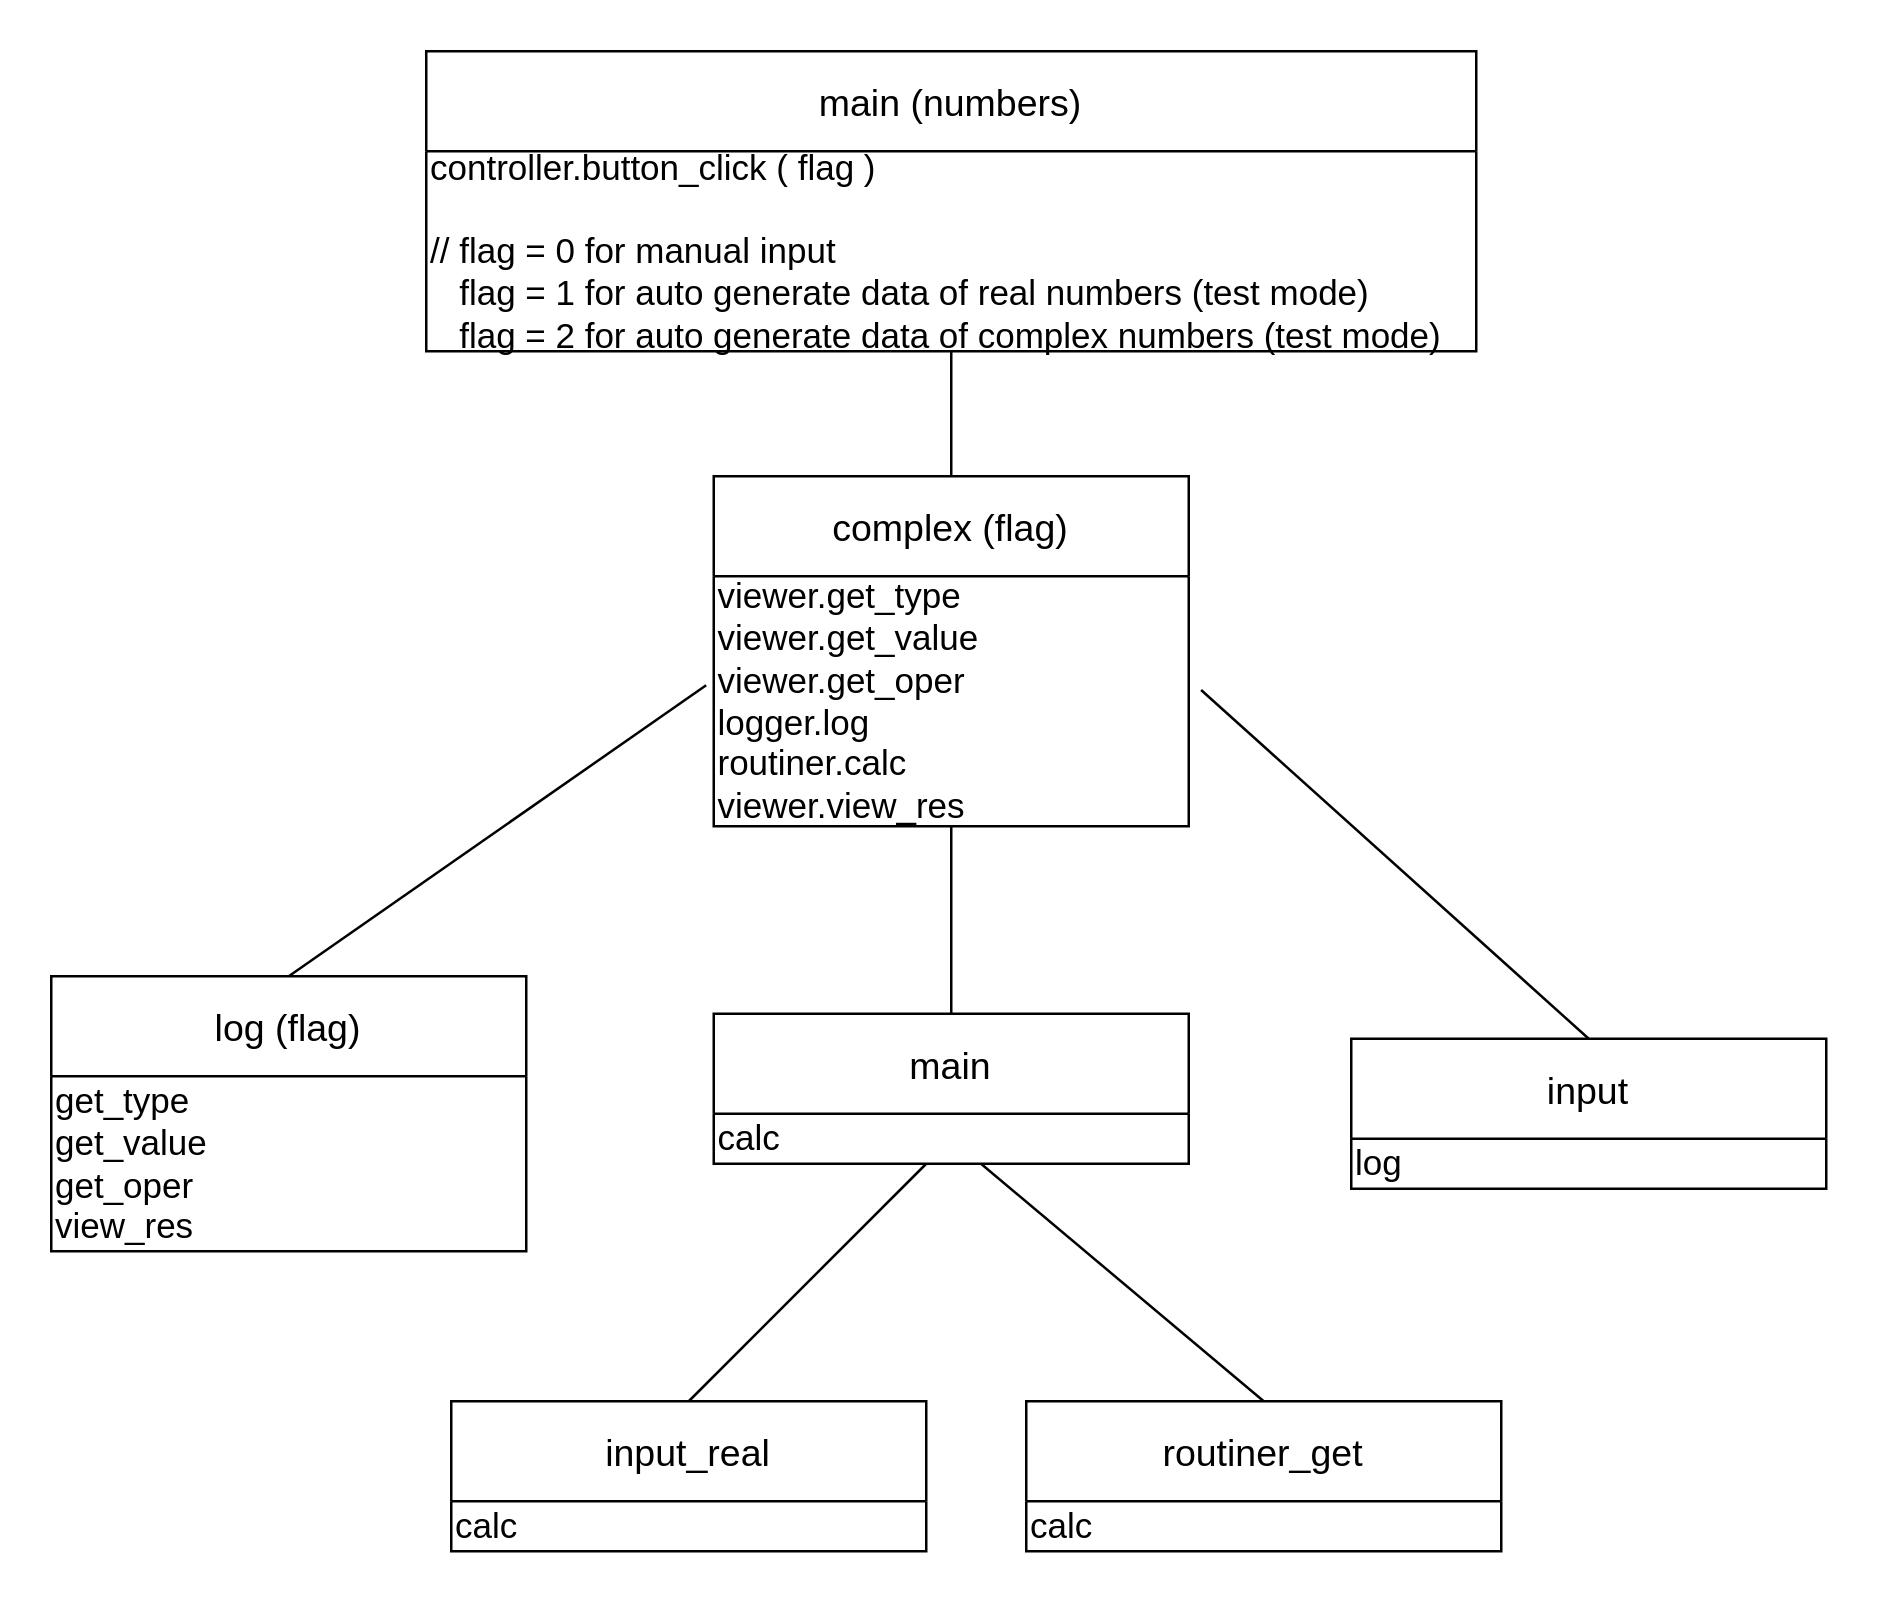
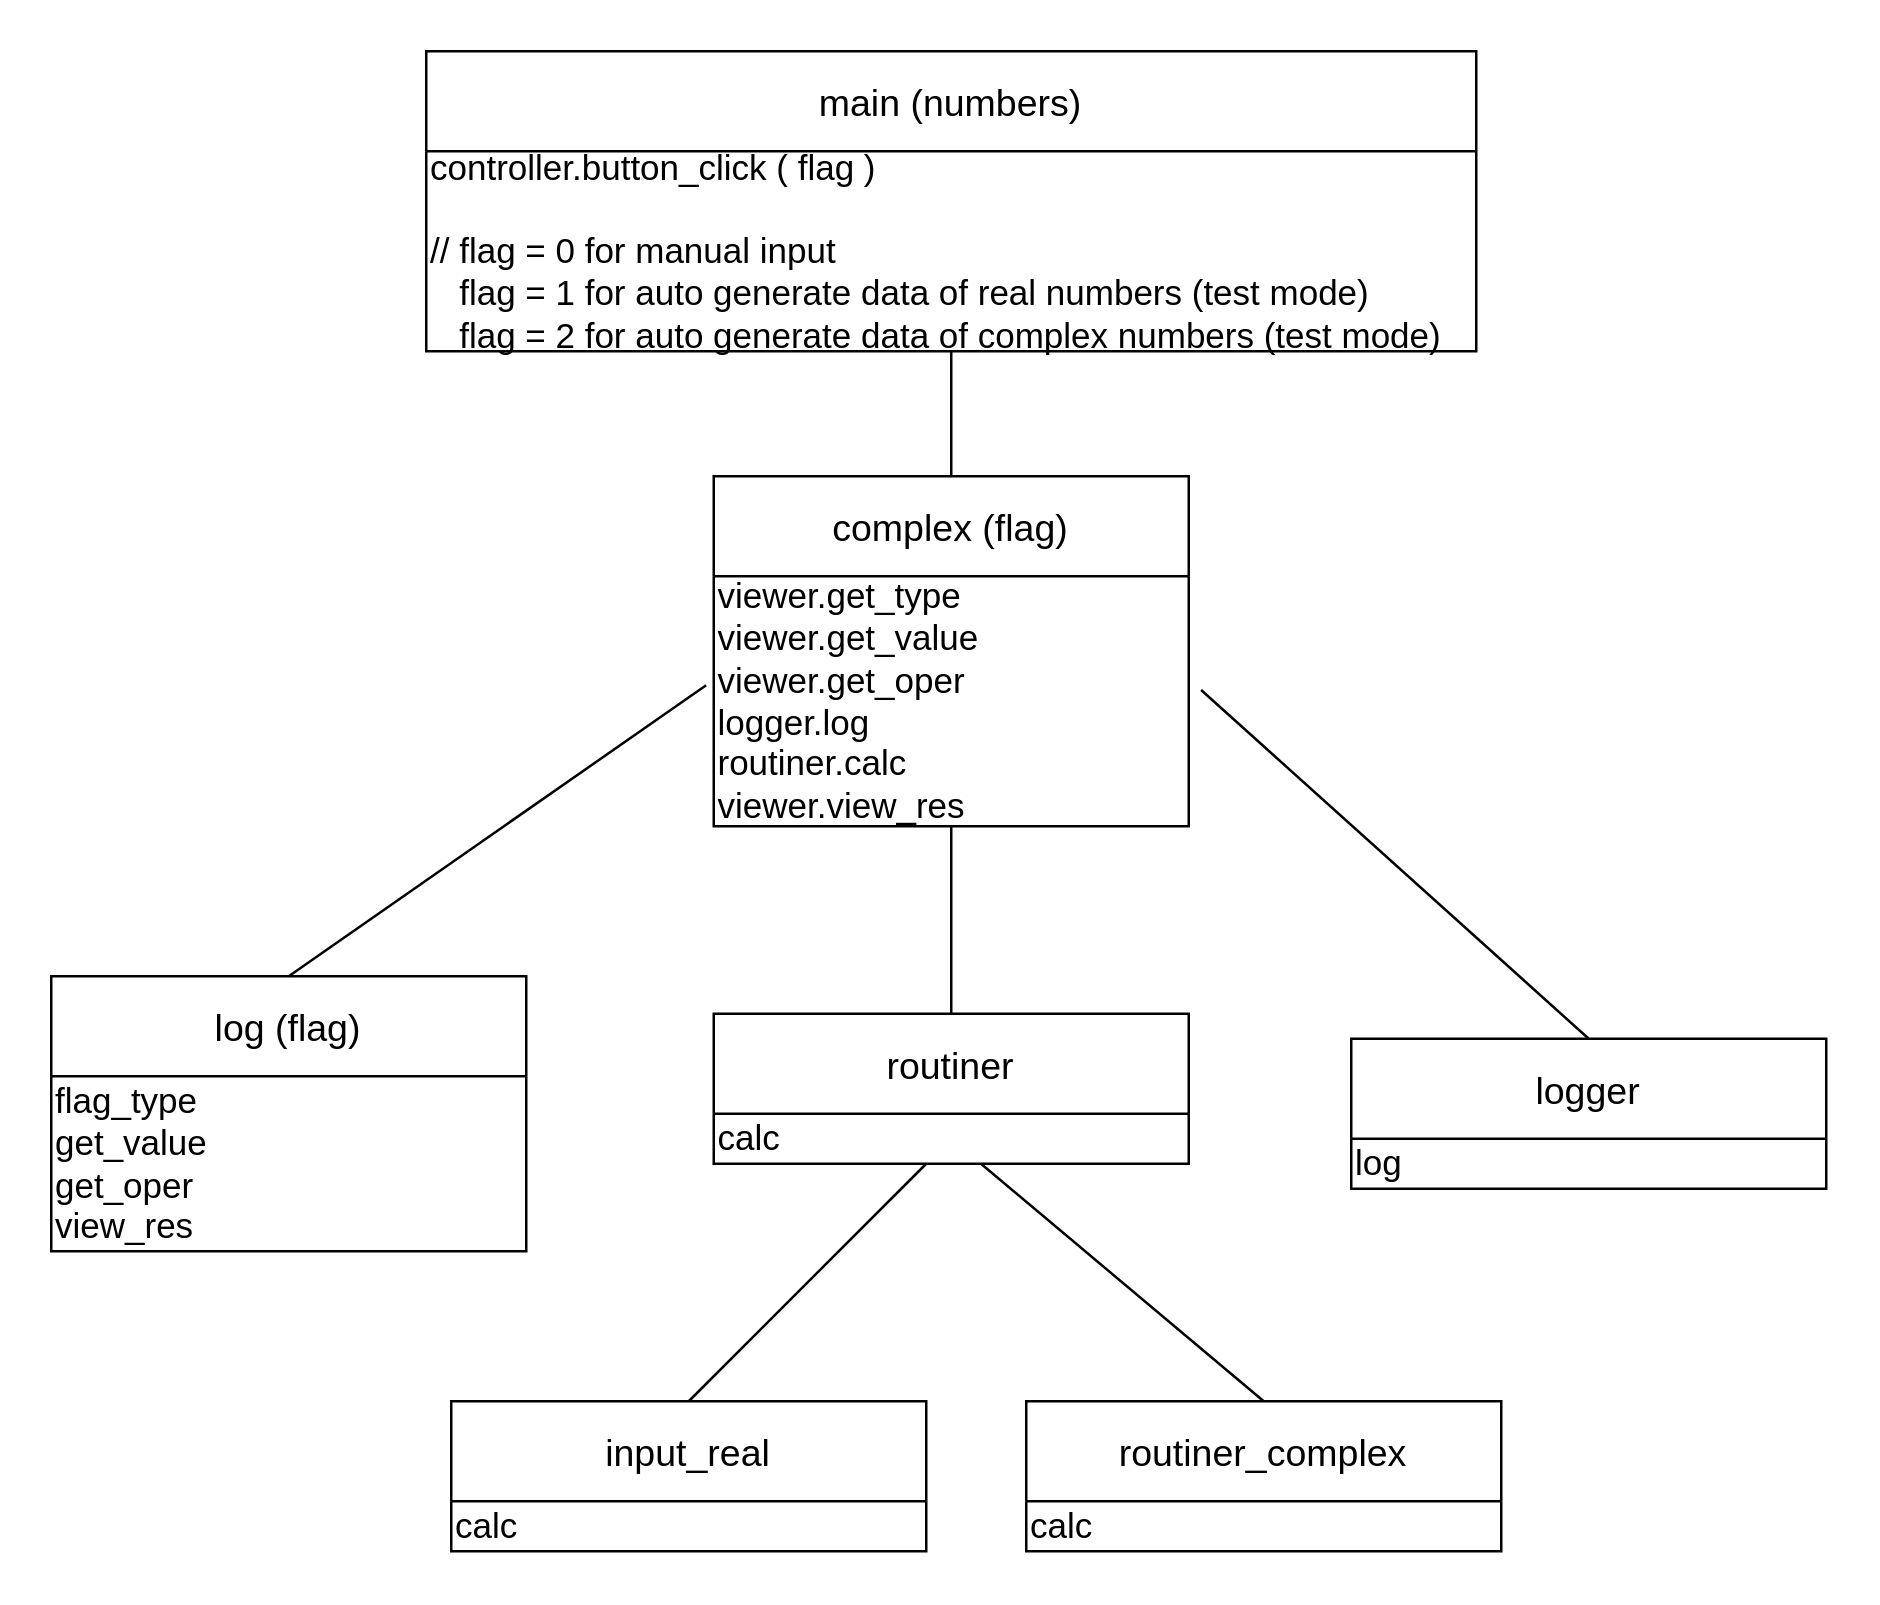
node "main": label "main" -> "routiner"
node "input": label "input" -> "logger"
node "get_type get_value get_oper view_res": label "get_type get_value get_oper view_res" -> "flag_type get_value get_oper view_res"
node "routiner_get": label "routiner_get" -> "routiner_complex"
